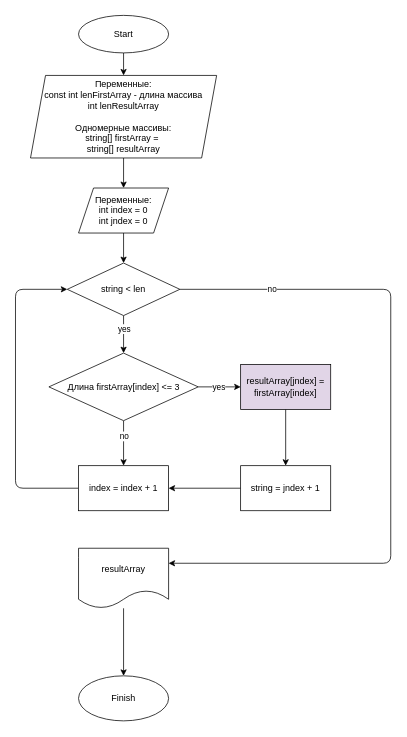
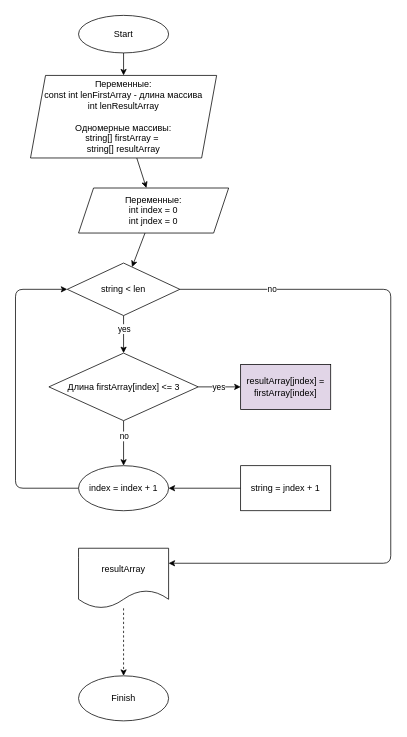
node "Переменные: int index = 0 int jndex = 0": size 90x45 -> 150x45
edge "resultArray[jndex] = firstArray[index]" -> "string = jndex + 1": removed
node "index = index + 1": shape rectangle -> ellipse
edge "resultArray" -> "Finish": style solid -> dashed
